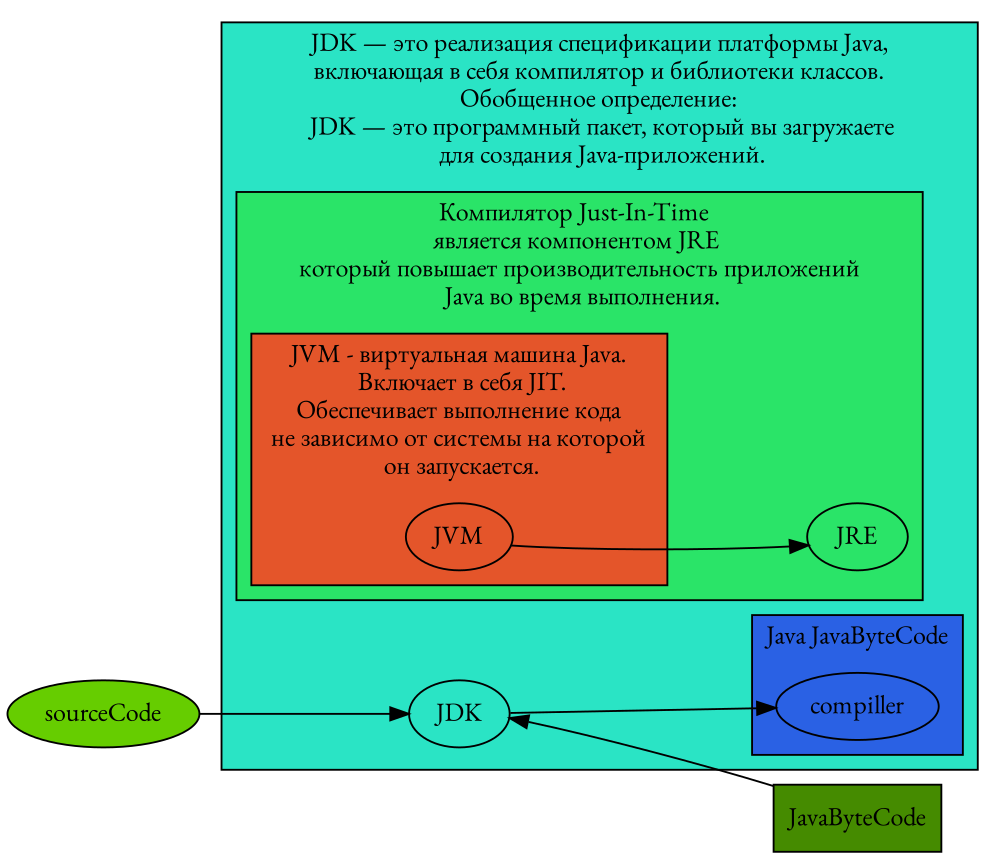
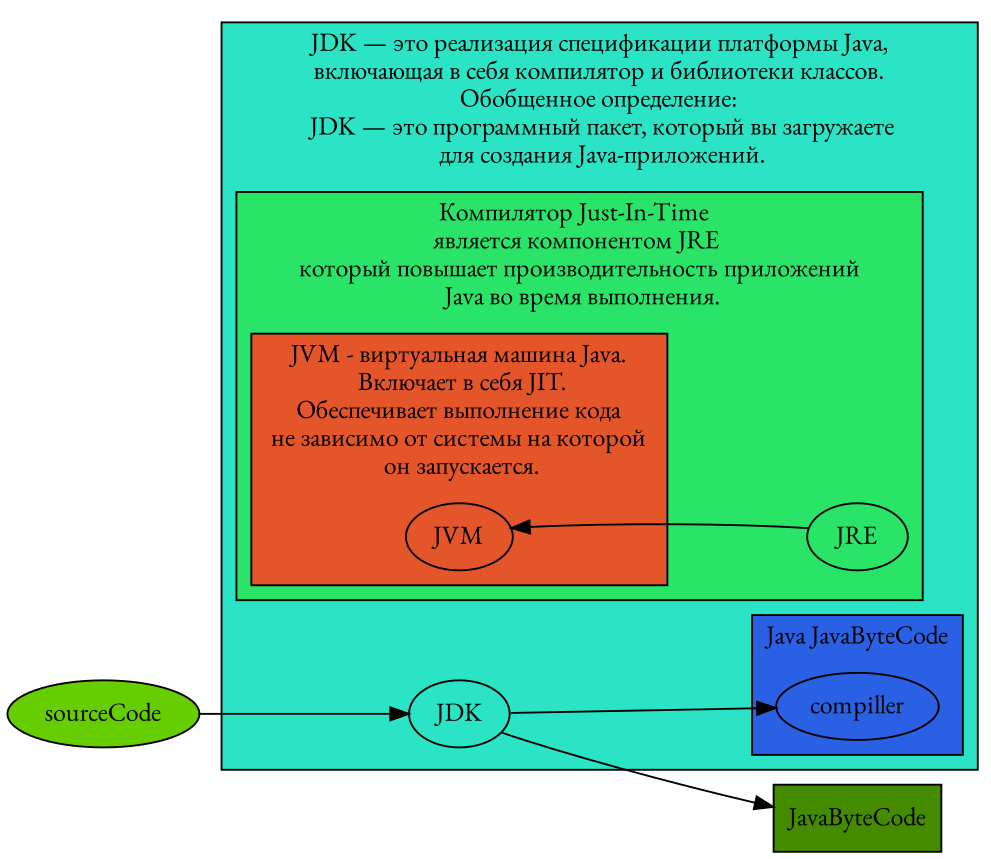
edge "JVM" -> "JRE": reversed
edge "JavaByteCode" -> "JDK": reversed
